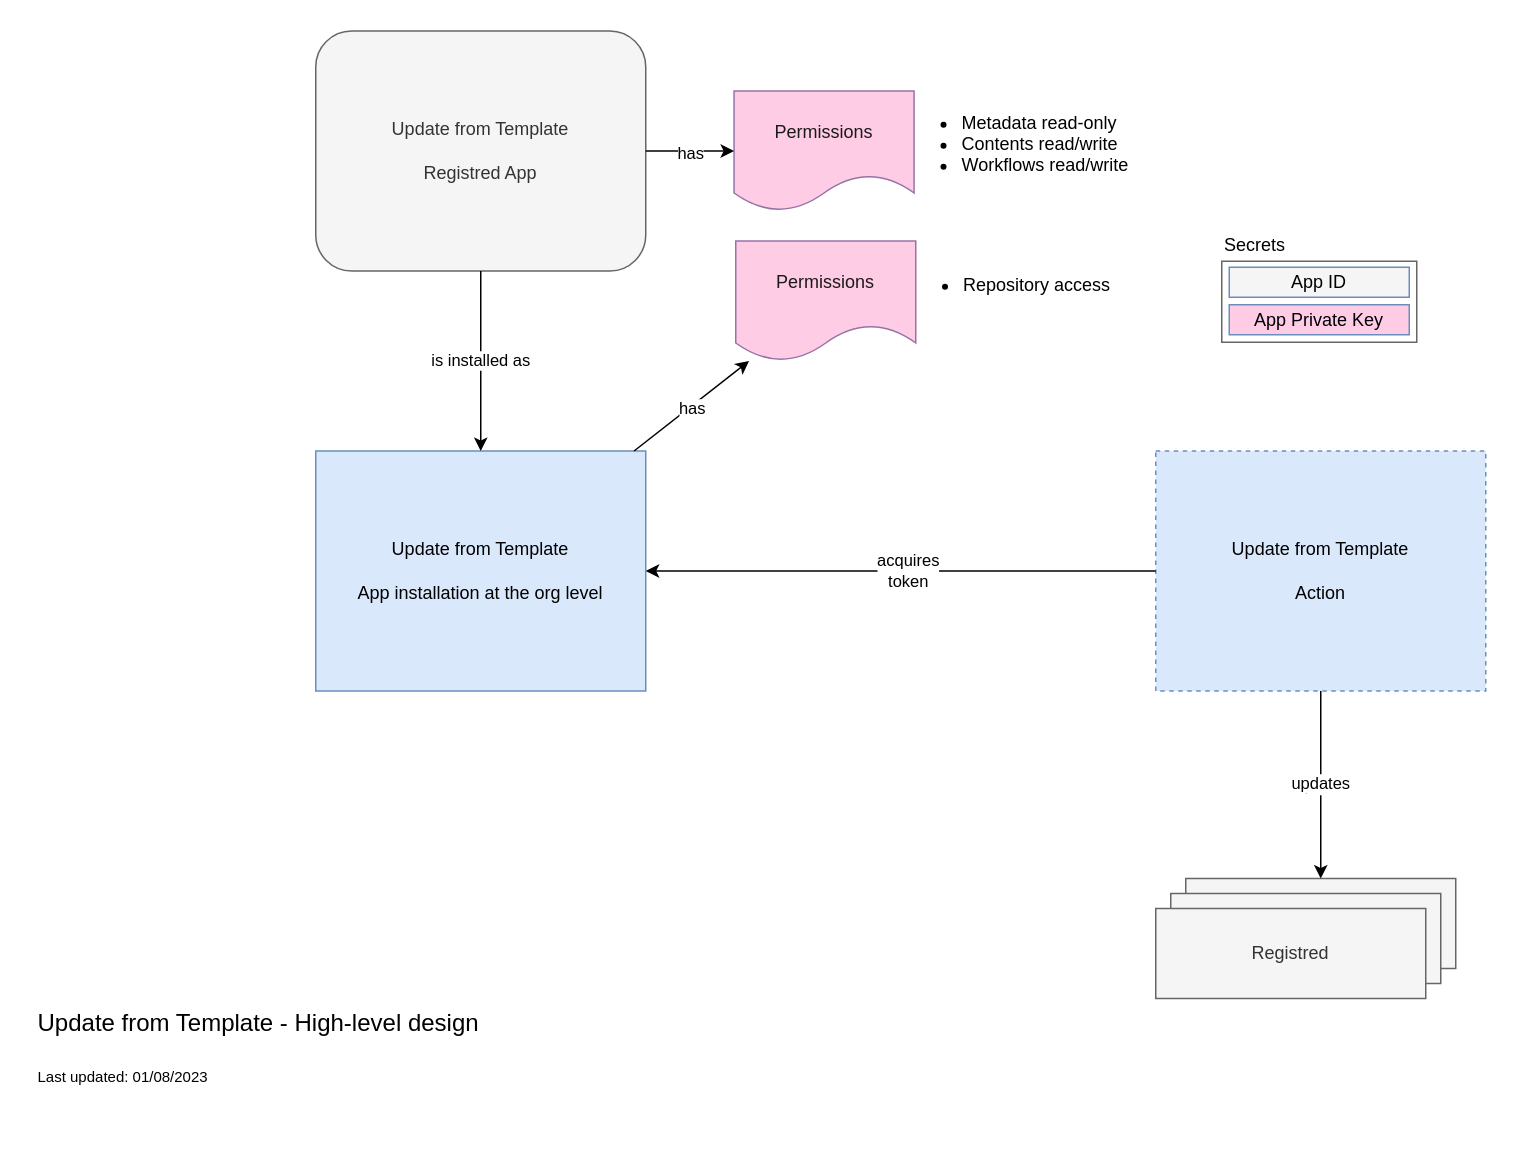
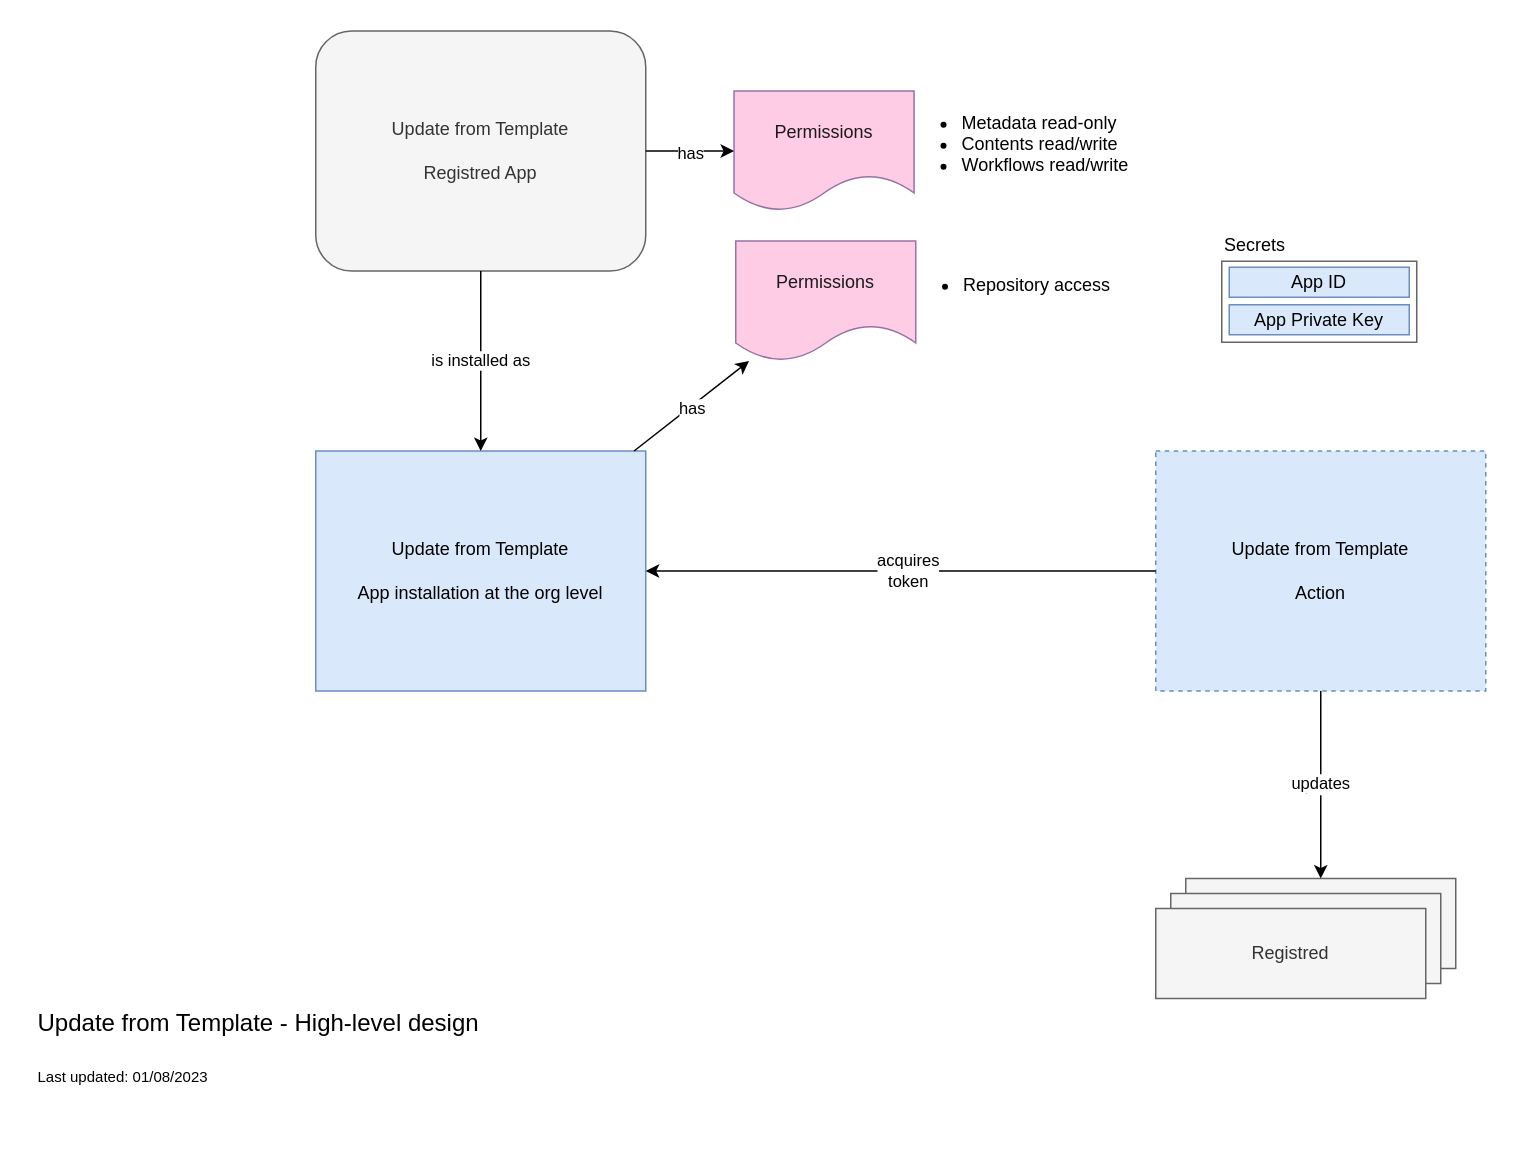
node "App ID": fillcolor #f5f5f5 -> #dae8fc
node "App Private Key": fillcolor #ffcce6 -> #dae8fc
